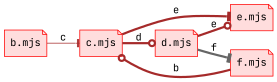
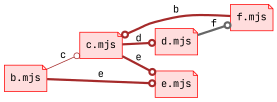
edge "c.mjs" -> "e.mjs": arrowhead tee -> odot
edge "d.mjs" -> "e.mjs": now "b.mjs" -> "e.mjs"
edge "b.mjs" -> "c.mjs": arrowhead tee -> odot
edge "d.mjs" -> "f.mjs": arrowhead tee -> odot
